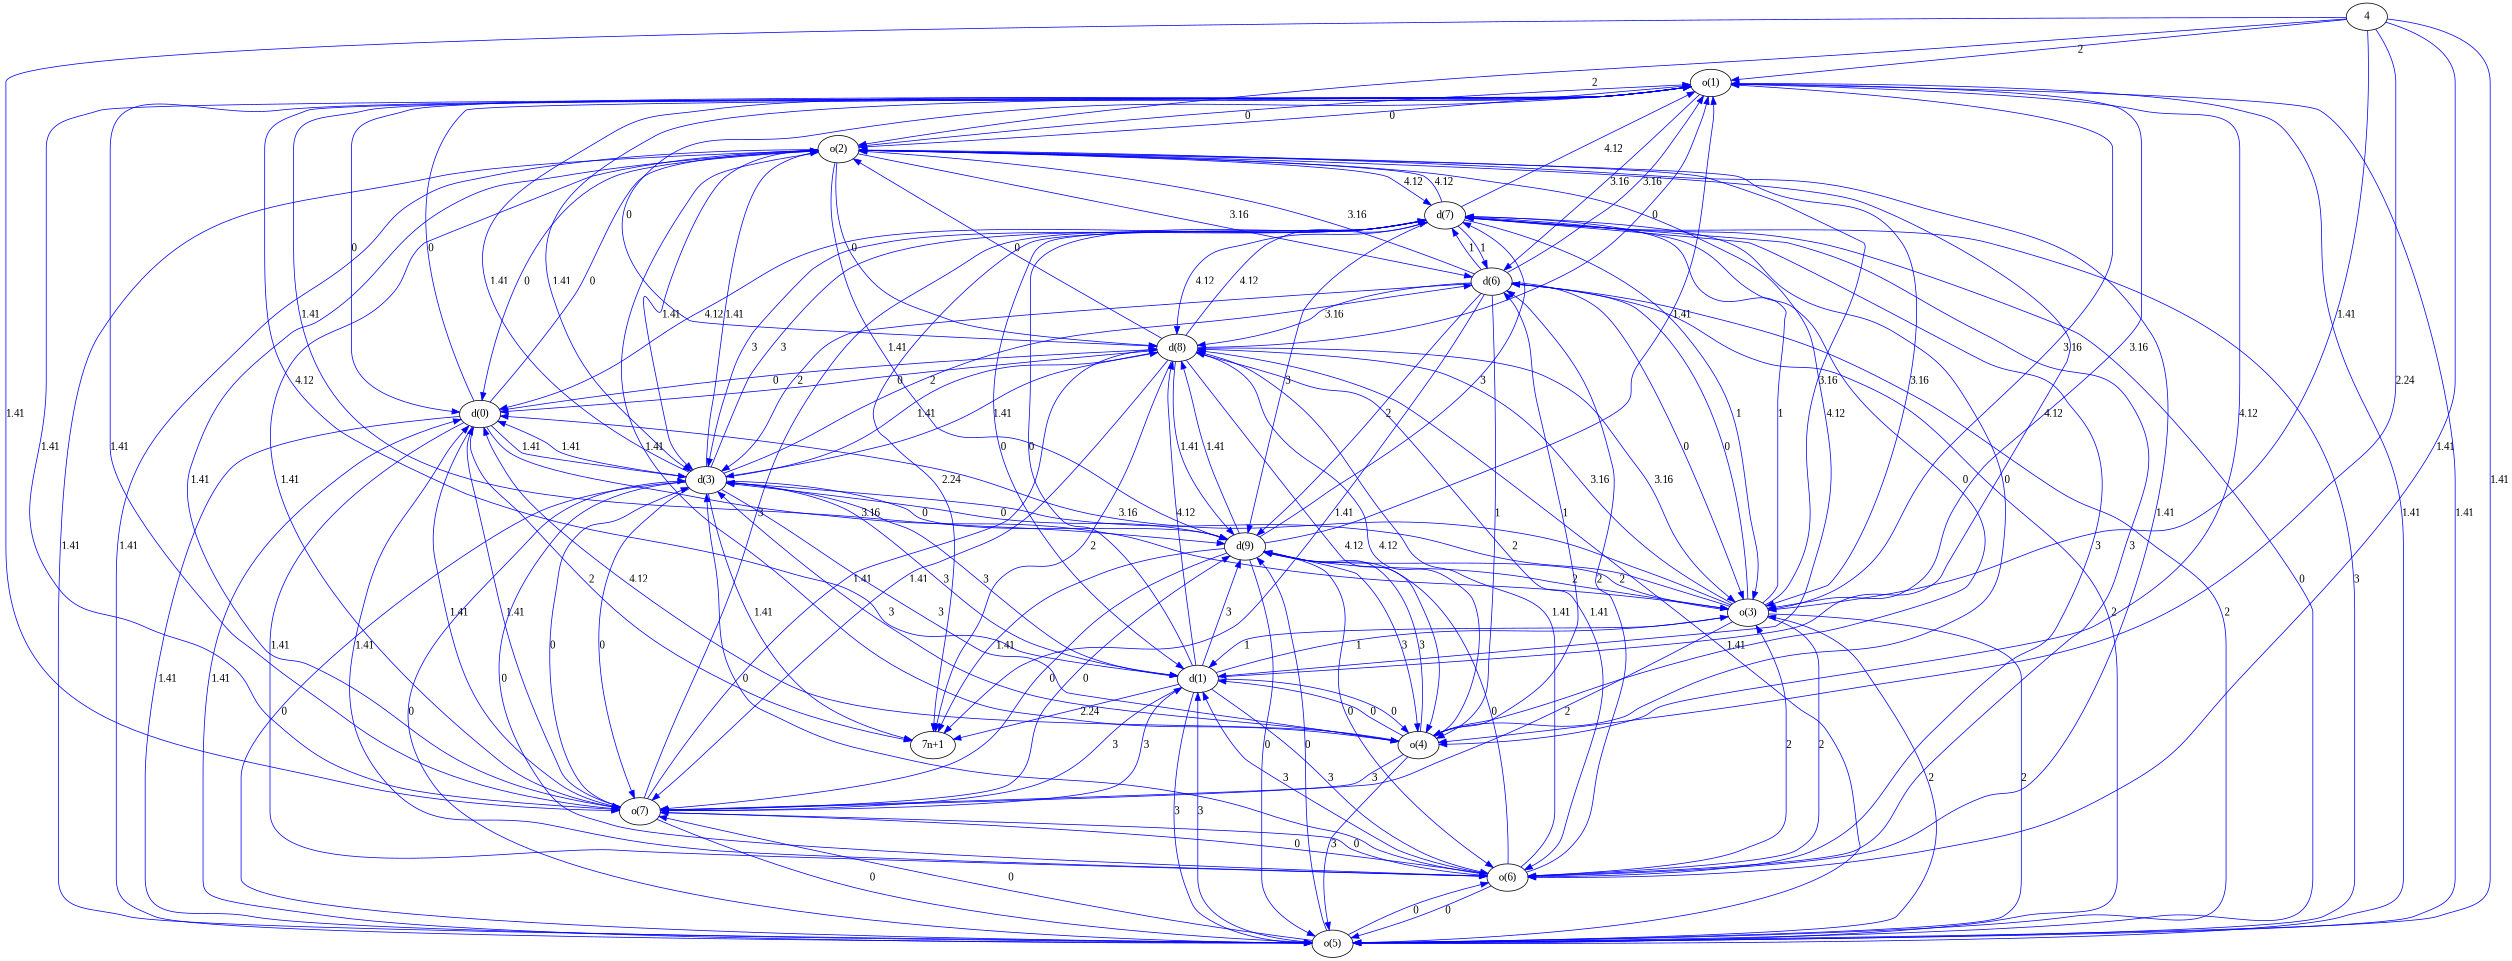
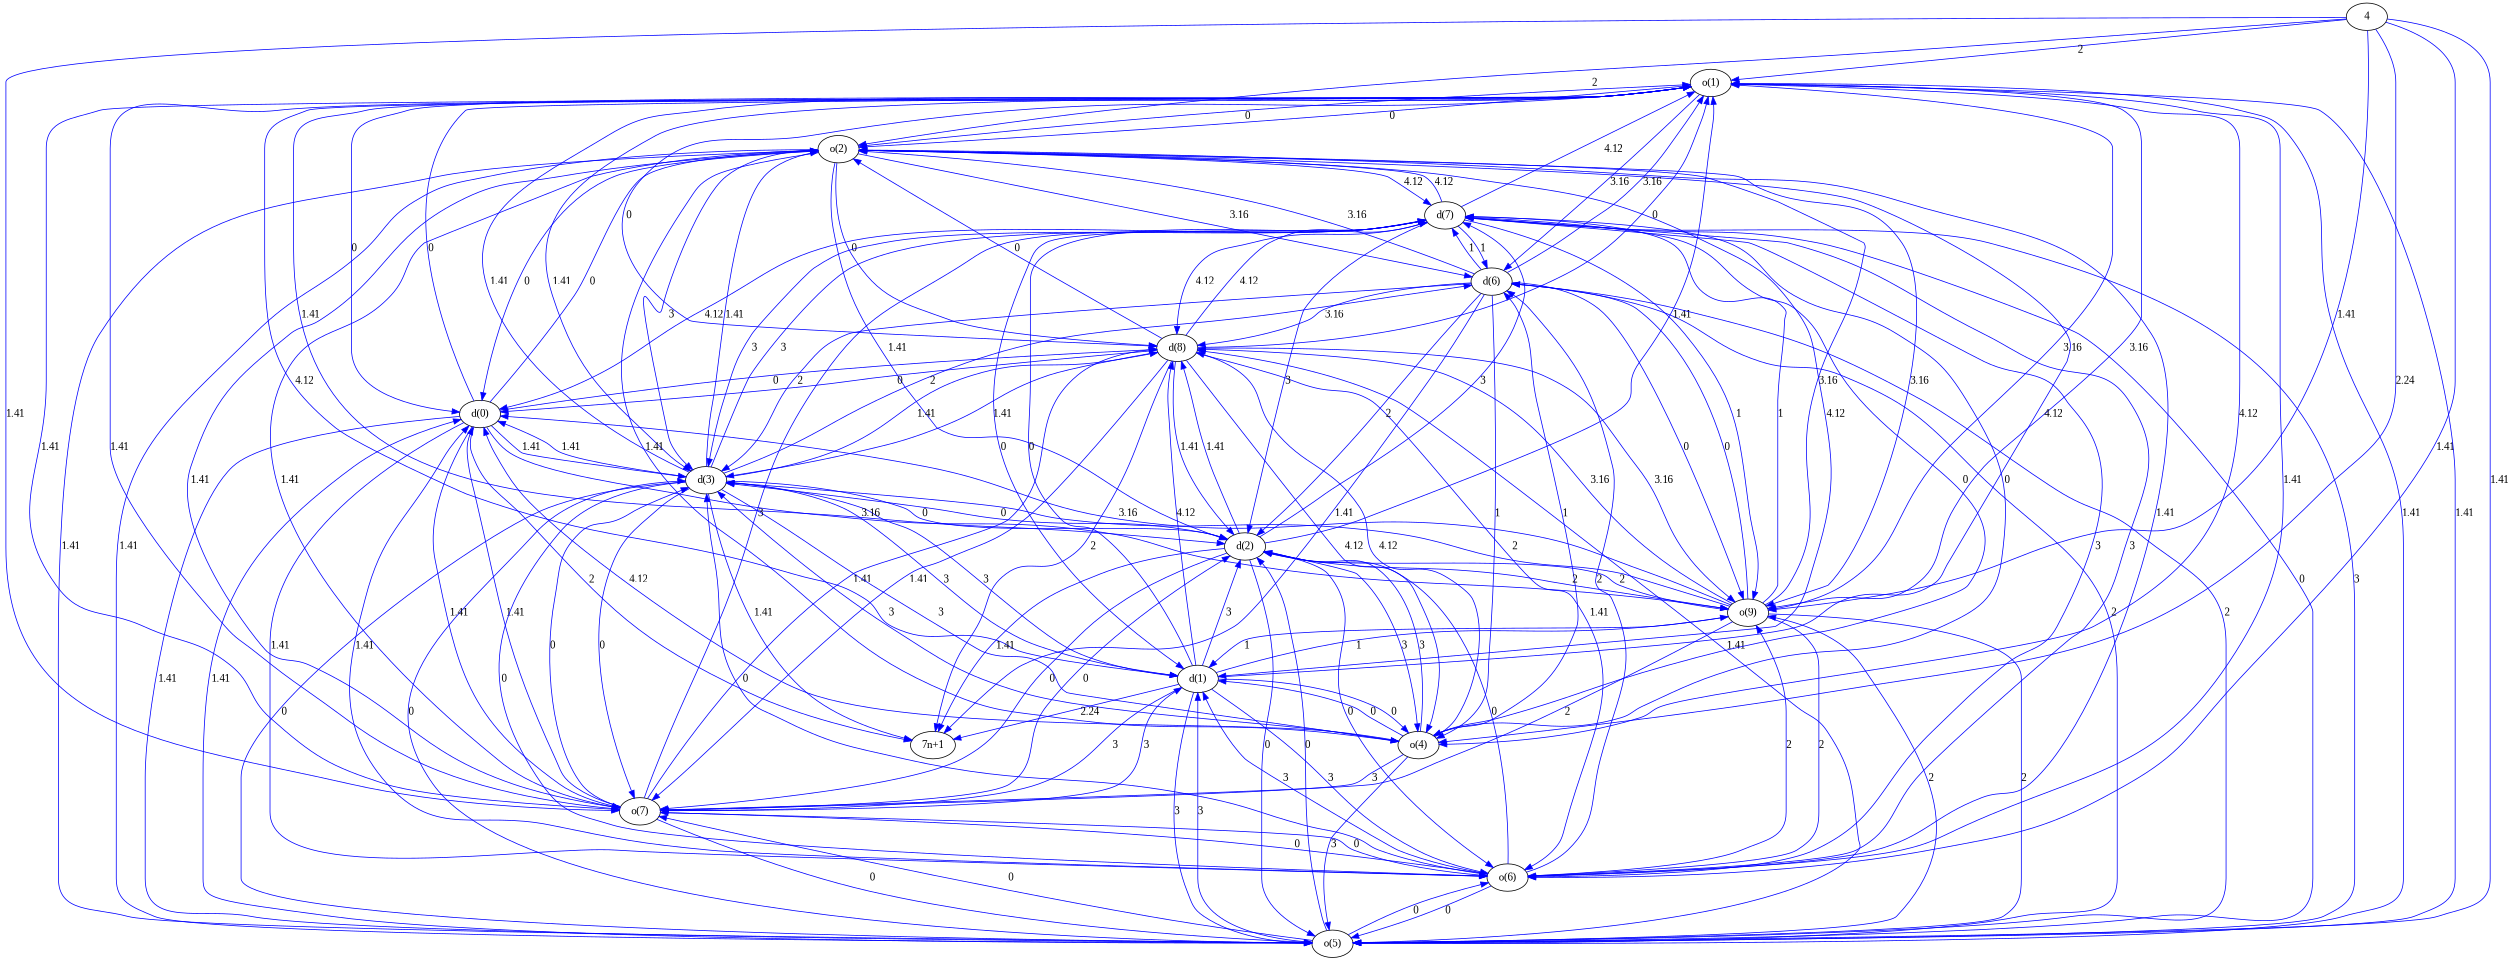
edge "d(7)" -> "7n+1": removed, label "2.24"
edge "o(2)" -> "d(3)": label "1.41" -> "3"
node "d(9)": label "d(9)" -> "d(2)"
edge "o(6)" -> "d(8)": now "o(6)" -> "o(1)"
node "o(3)": label "o(3)" -> "o(9)"
